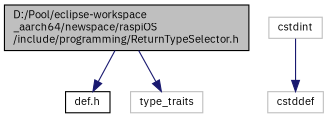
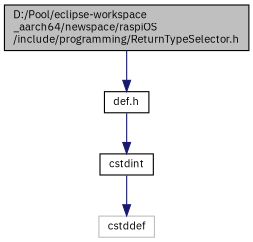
node "cstdint": color grey75 -> black
node "type_traits": removed
edge "def.h" -> "cstdint": added
